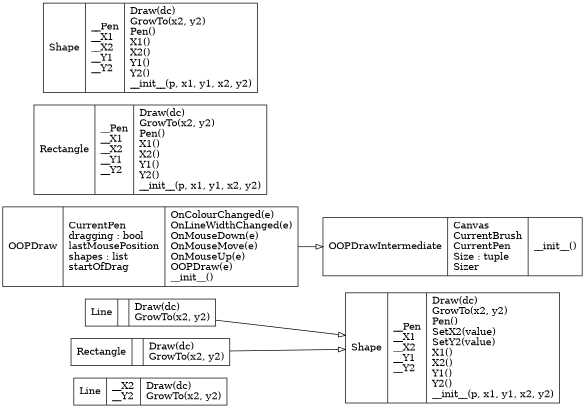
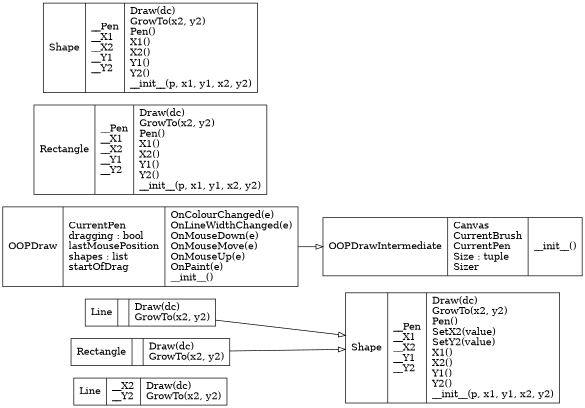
node "OOPDraw": text "OOPDraw(e)" -> "OnPaint(e)"
